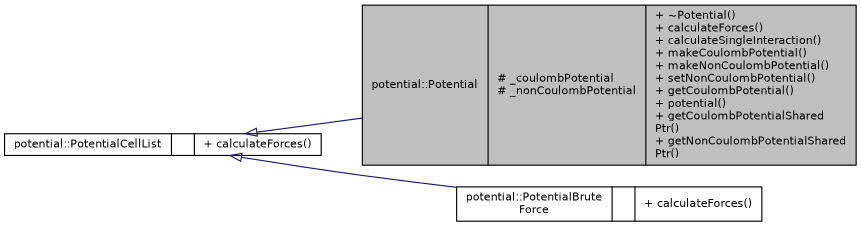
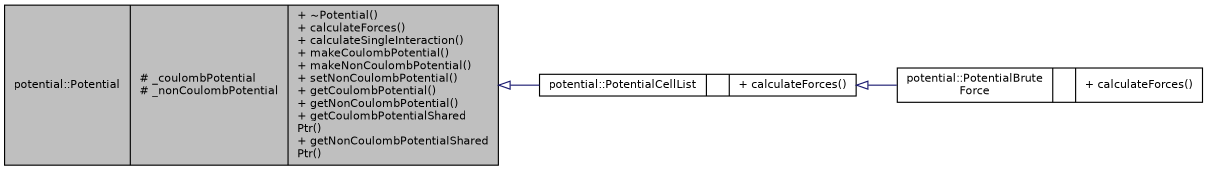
node "potential::Potential": text "+ potential()" -> "+ getNonCoulombPotential()"
edge "potential::Potential" -> "potential::PotentialCellList": reversed
